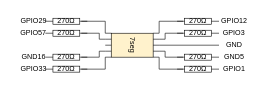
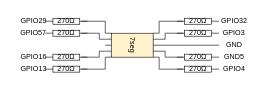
node "GPIO12": label "GPIO12" -> "GPIO32"
node "GND16": label "GND16" -> "GPIO16"
node "GPIO33": label "GPIO33" -> "GPIO13"
node "GPIO1": label "GPIO1" -> "GPIO4"
